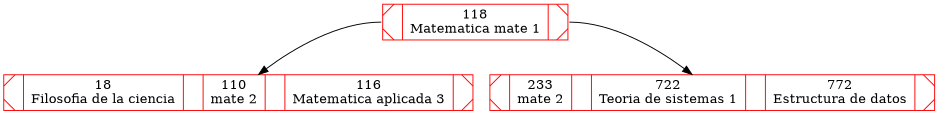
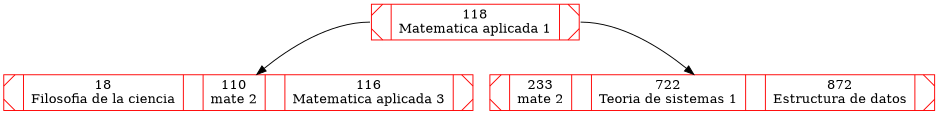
node "118": text "Matematica mate 1" -> "Matematica aplicada 1"
node "233": text "772" -> "872"
